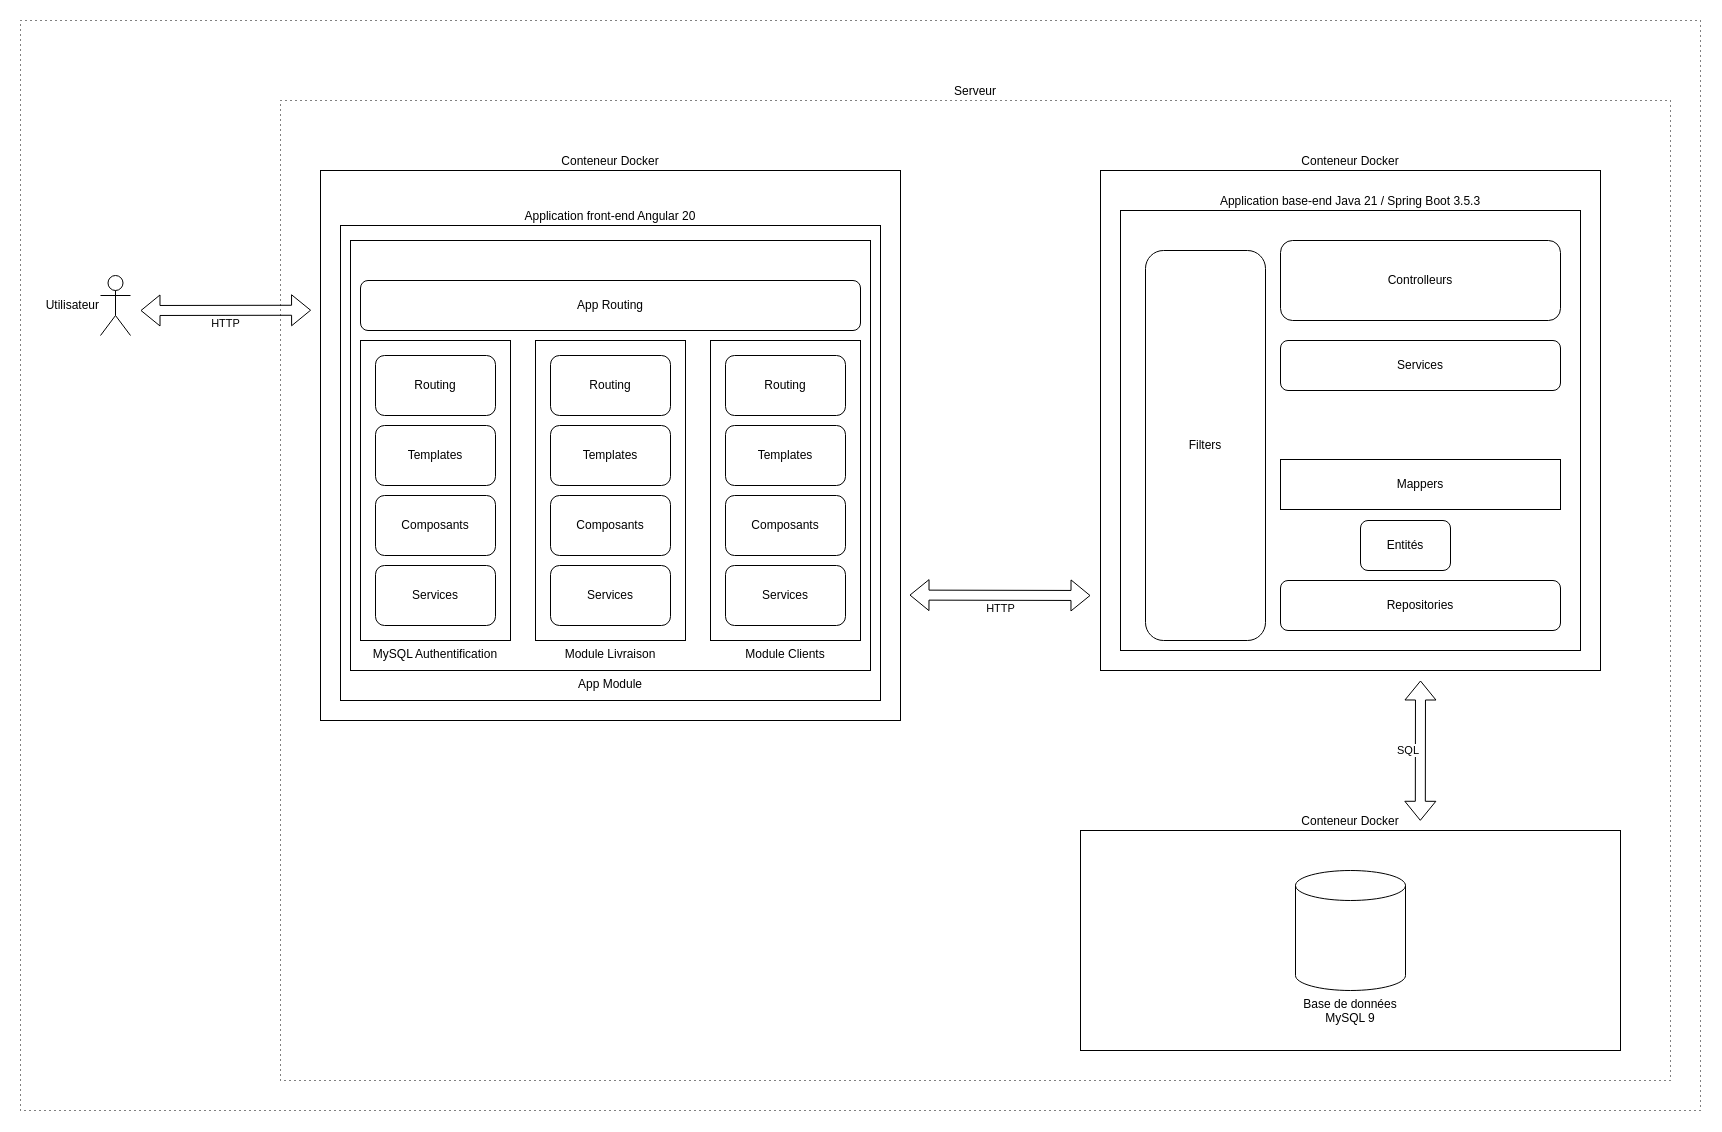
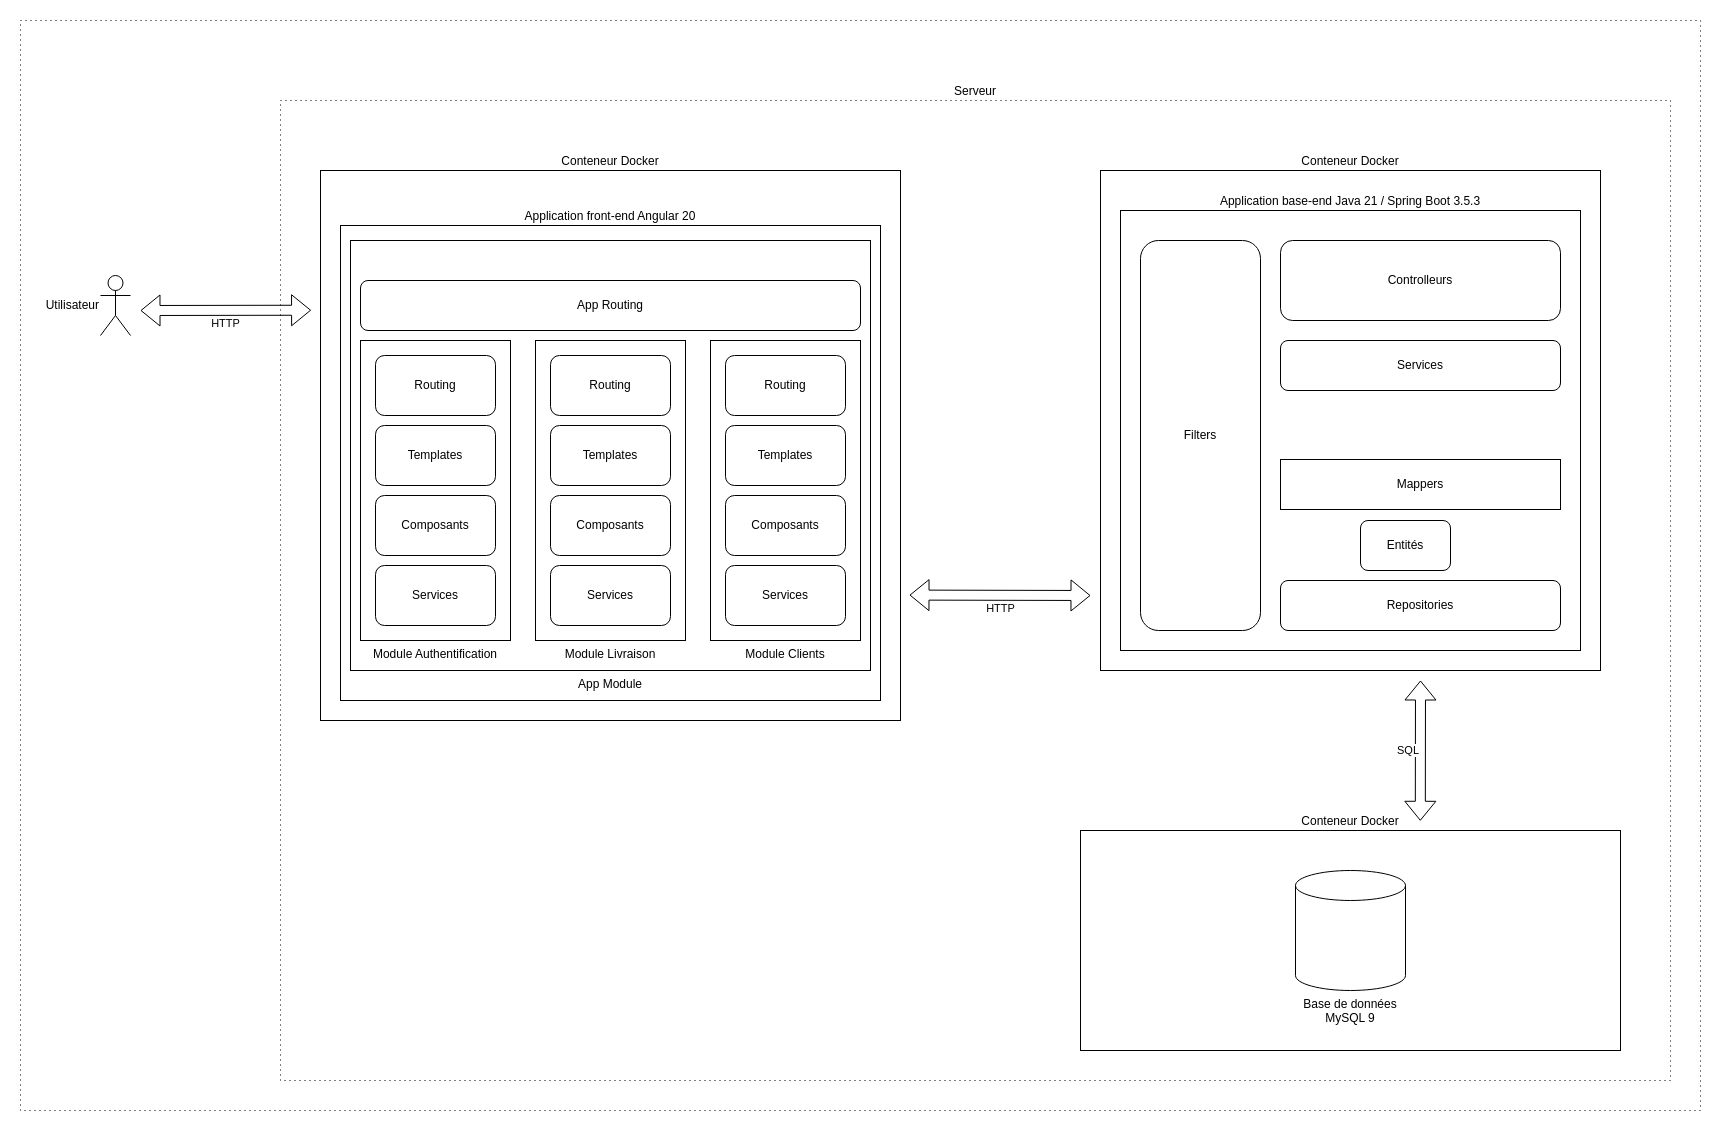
node "Filters": moved (1206, 446) -> (1201, 436)
node "MySQL Authentification": label "MySQL Authentification" -> "Module Authentification"
